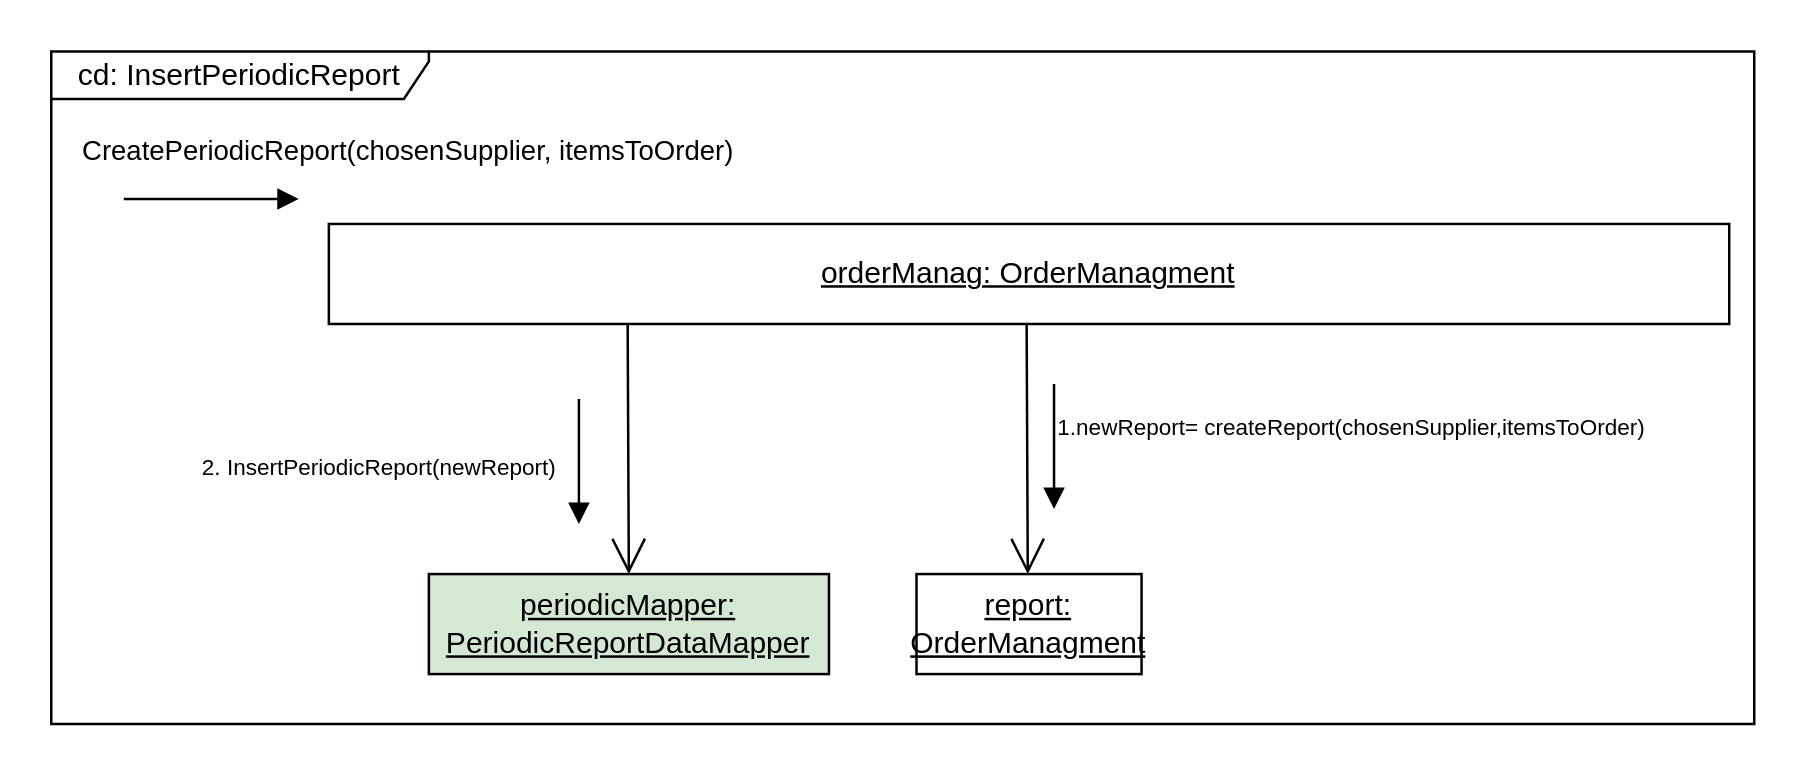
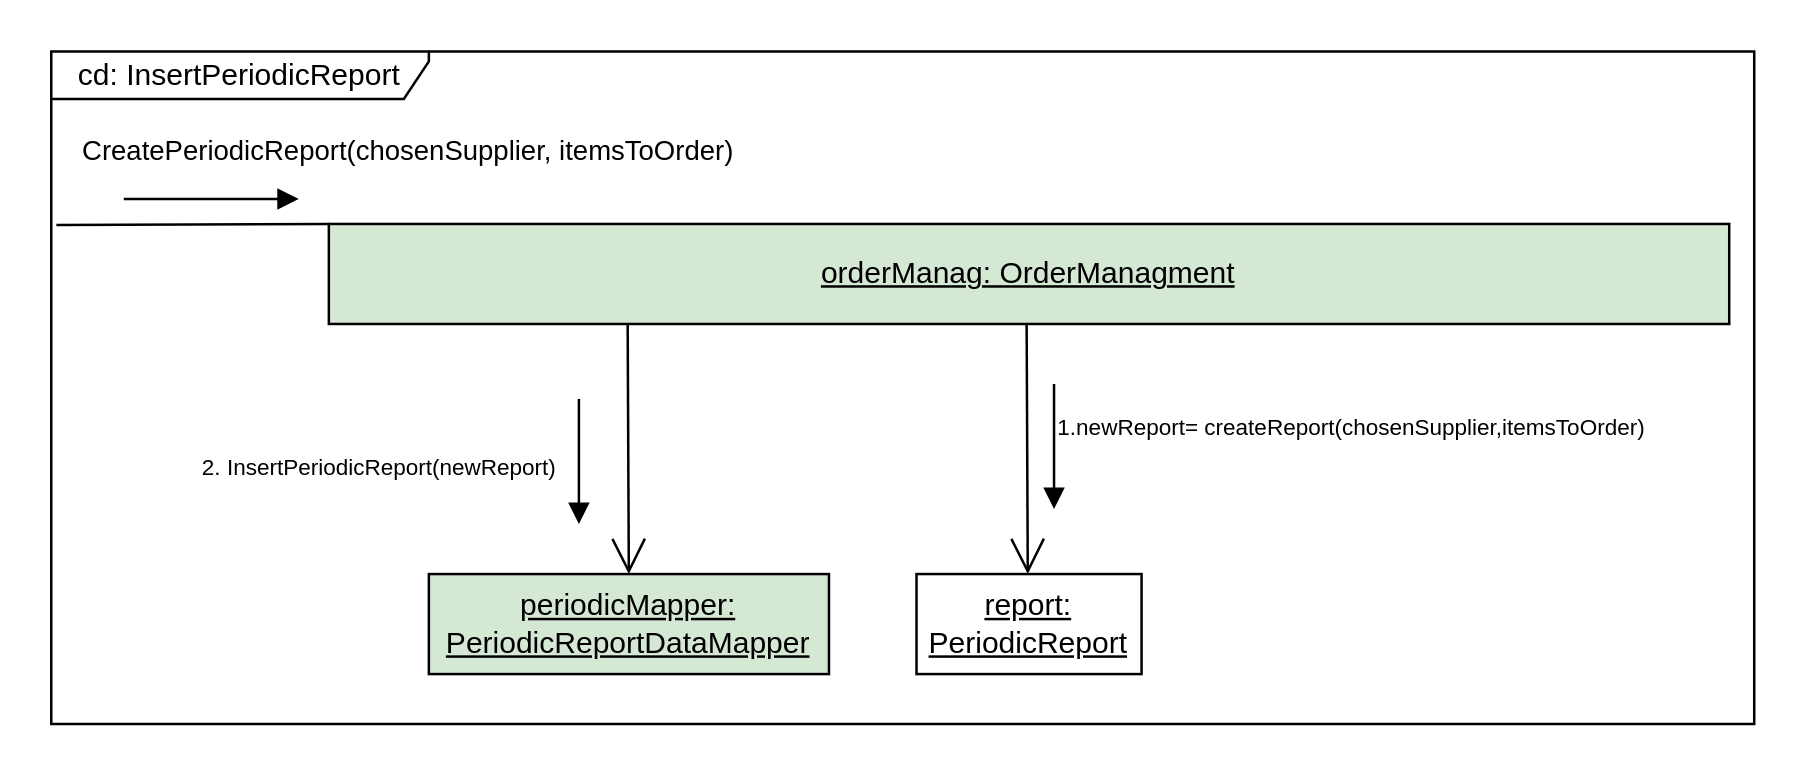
edge "orderManag: OrderManagment" -- "cd: InsertPeriodicReport": added
node "orderManag: OrderManagment": fillcolor #ffffff -> #d5e8d4
node "report: OrderManagment": label "report: OrderManagment" -> "report: PeriodicReport"
